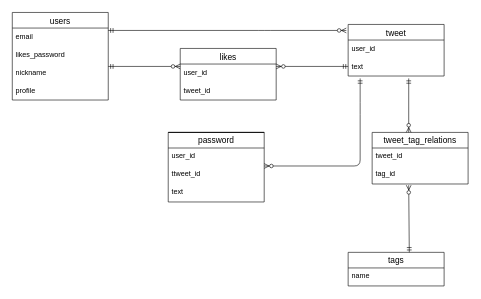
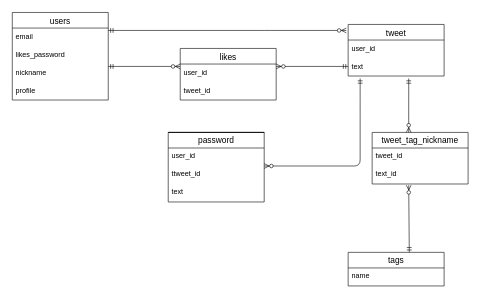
node "tweet_tag_relations": label "tweet_tag_relations" -> "tweet_tag_nickname"
node "tag_id": label "tag_id" -> "text_id"
